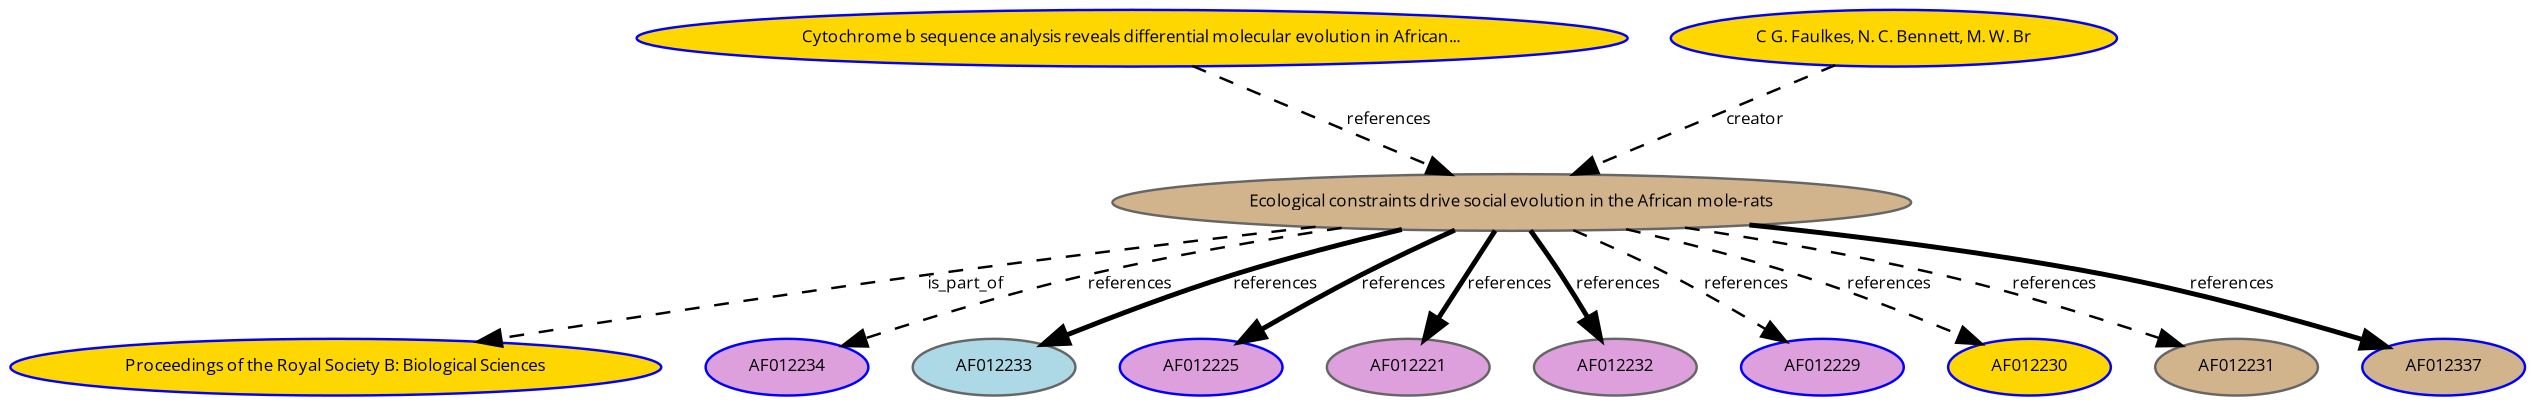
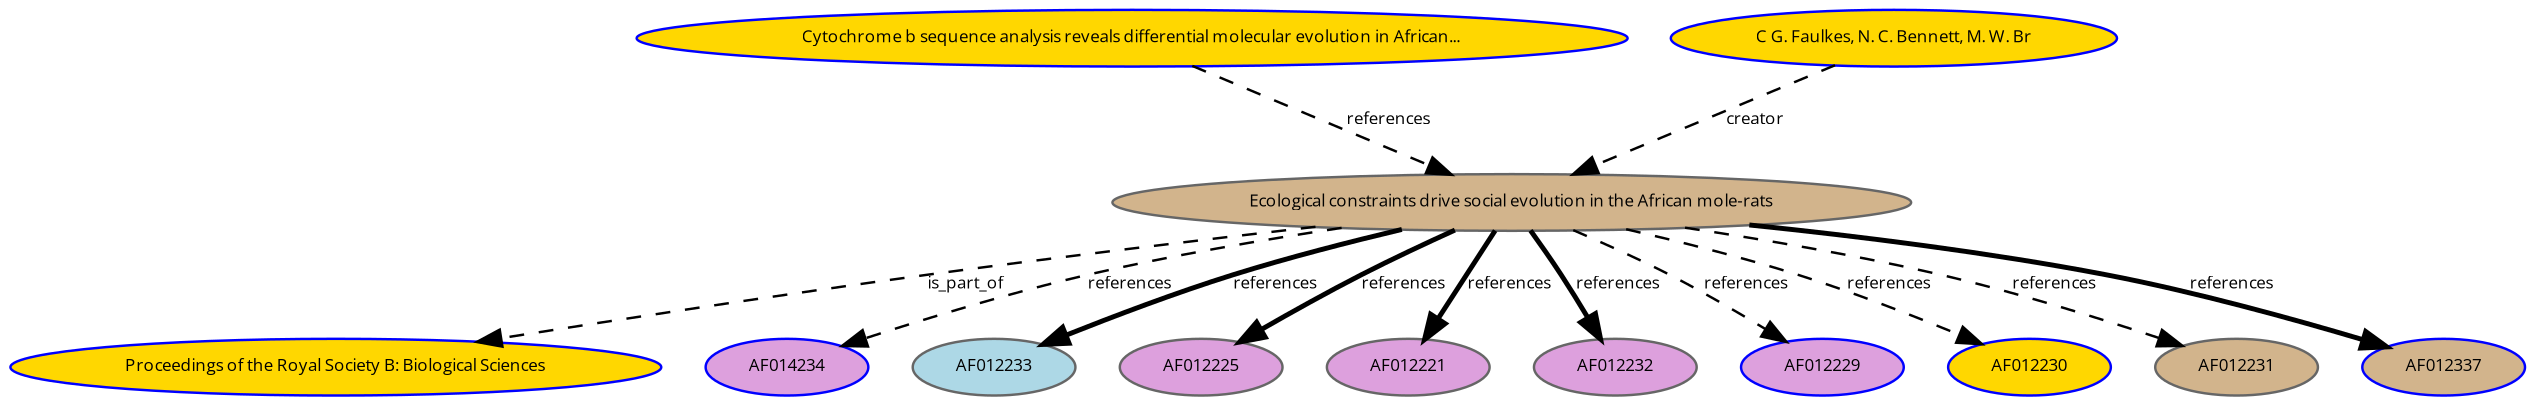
node "AF012234": label "AF012234" -> "AF014234"
node "AF012225": color blue -> gray40
